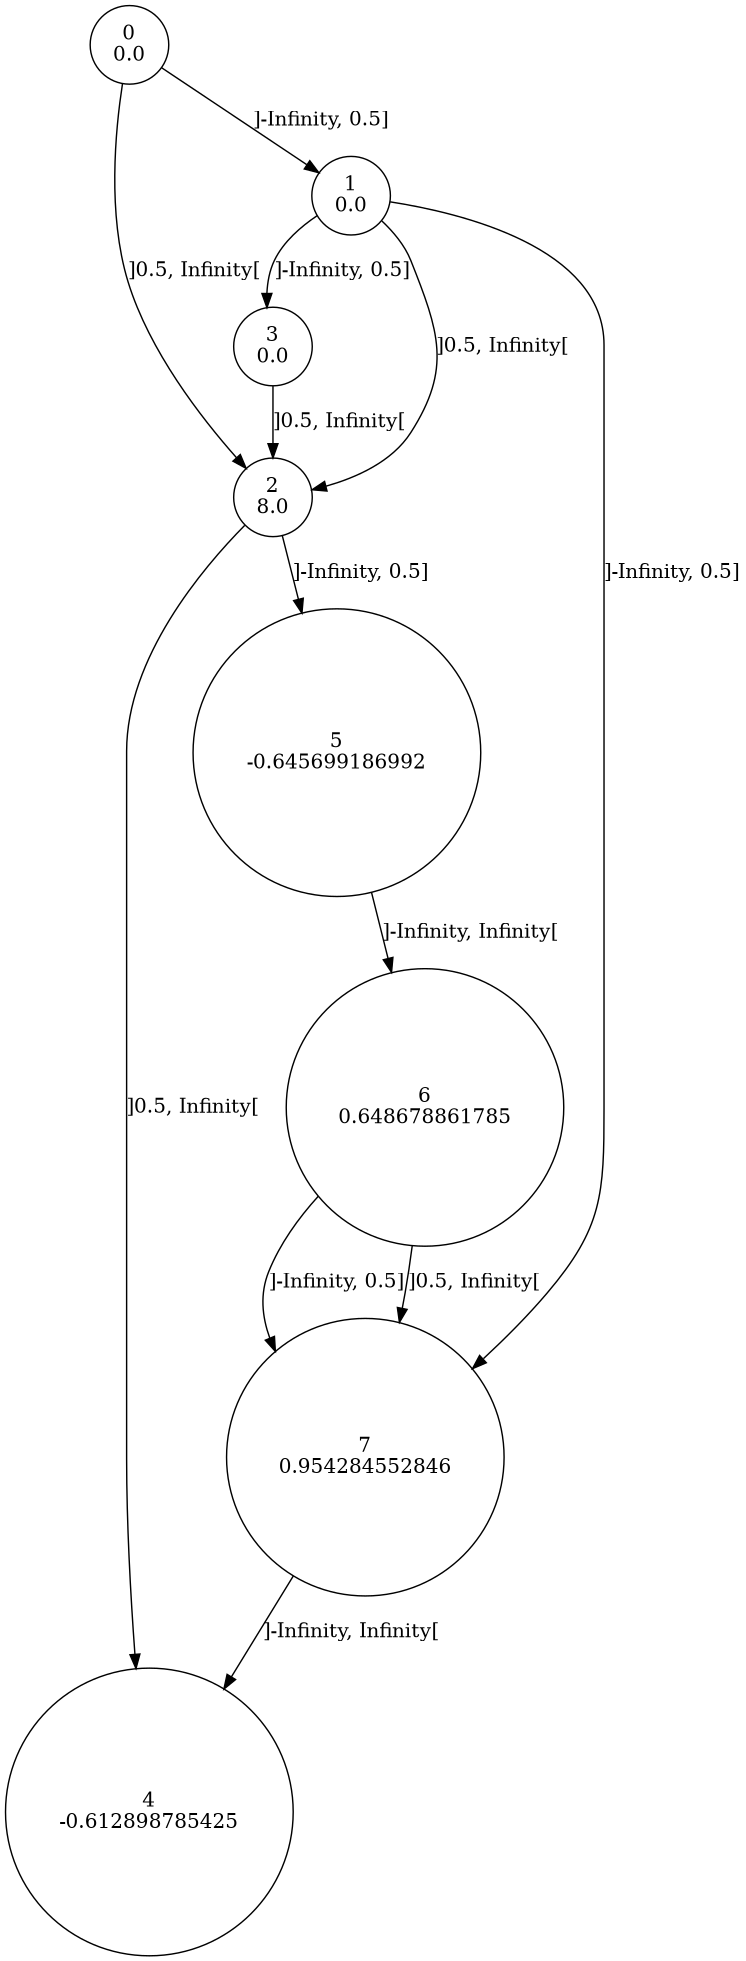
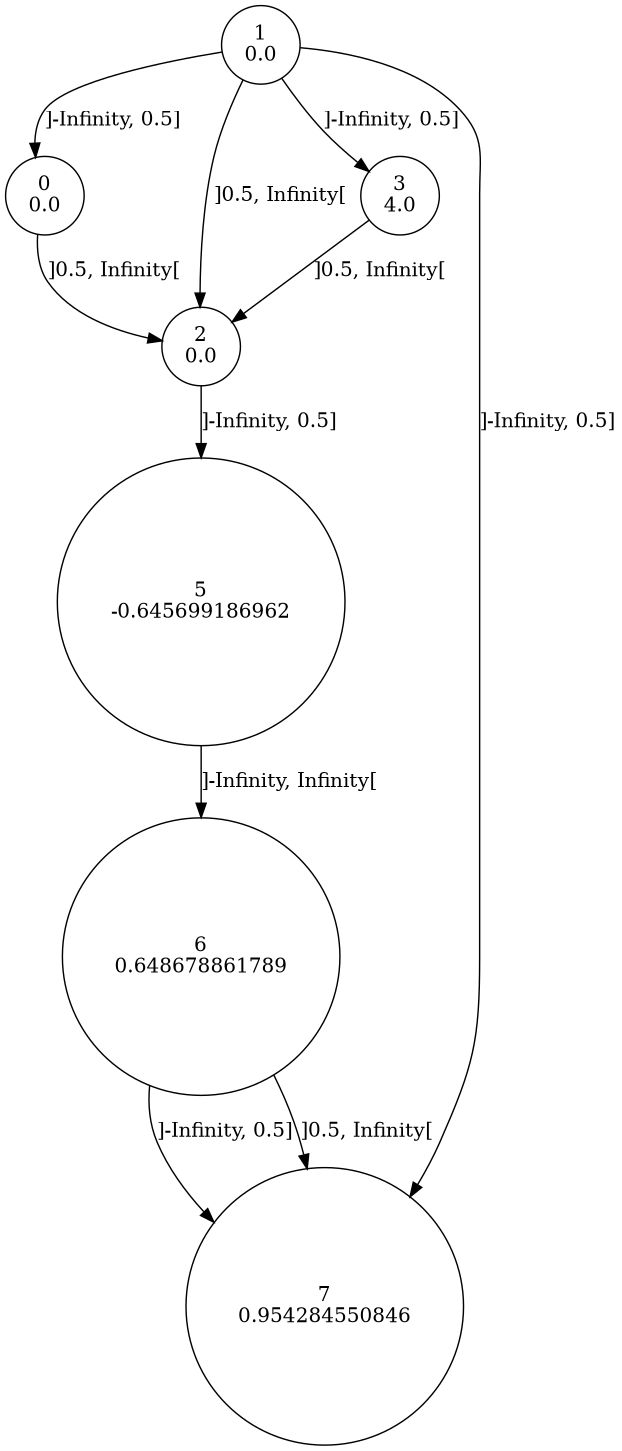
edge "0 0.0" -> "1 0.0": reversed
node "3 0.0": label "3 0.0" -> "3 4.0"
node "2 8.0": label "2 8.0" -> "2 0.0"
node "5 -0.645699186992": label "5 -0.645699186992" -> "5 -0.645699186962"
node "6 0.648678861785": label "6 0.648678861785" -> "6 0.648678861789"
node "7 0.954284552846": label "7 0.954284552846" -> "7 0.954284550846"
node "4 -0.612898785425": removed
